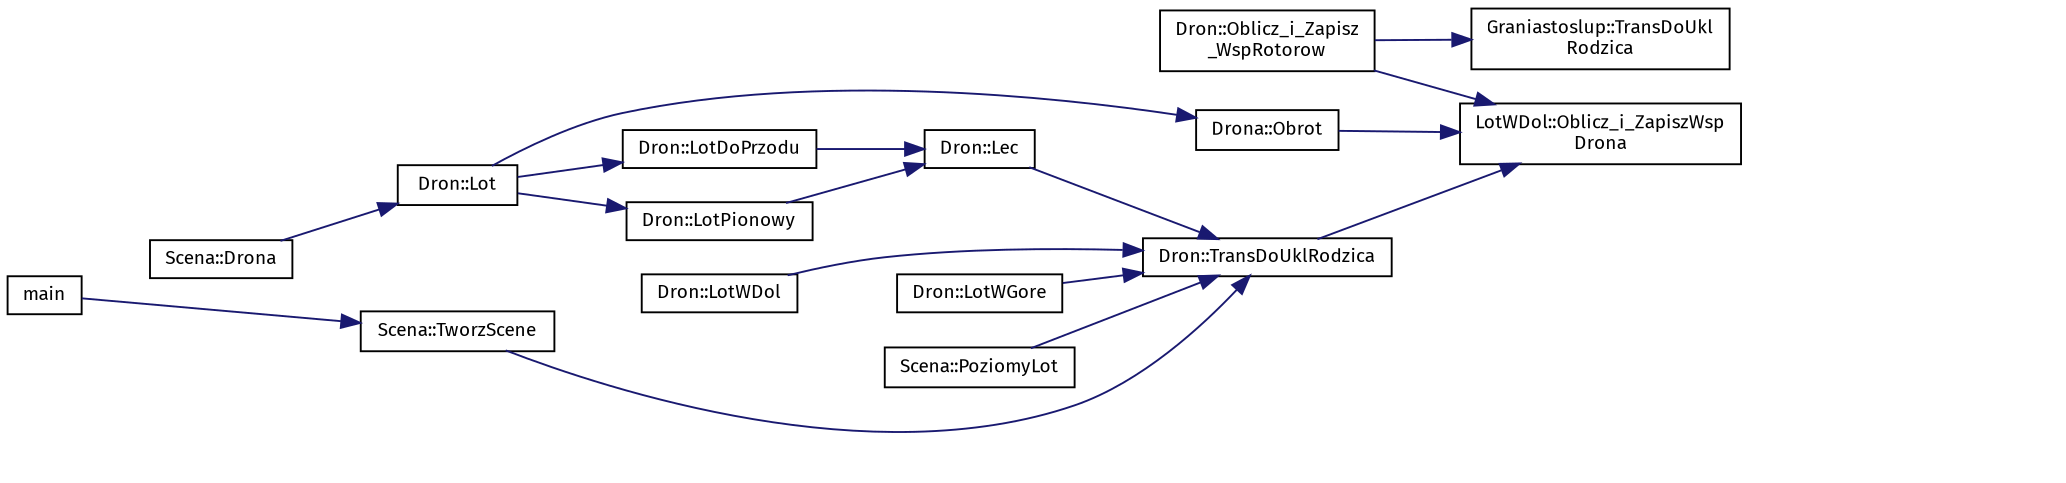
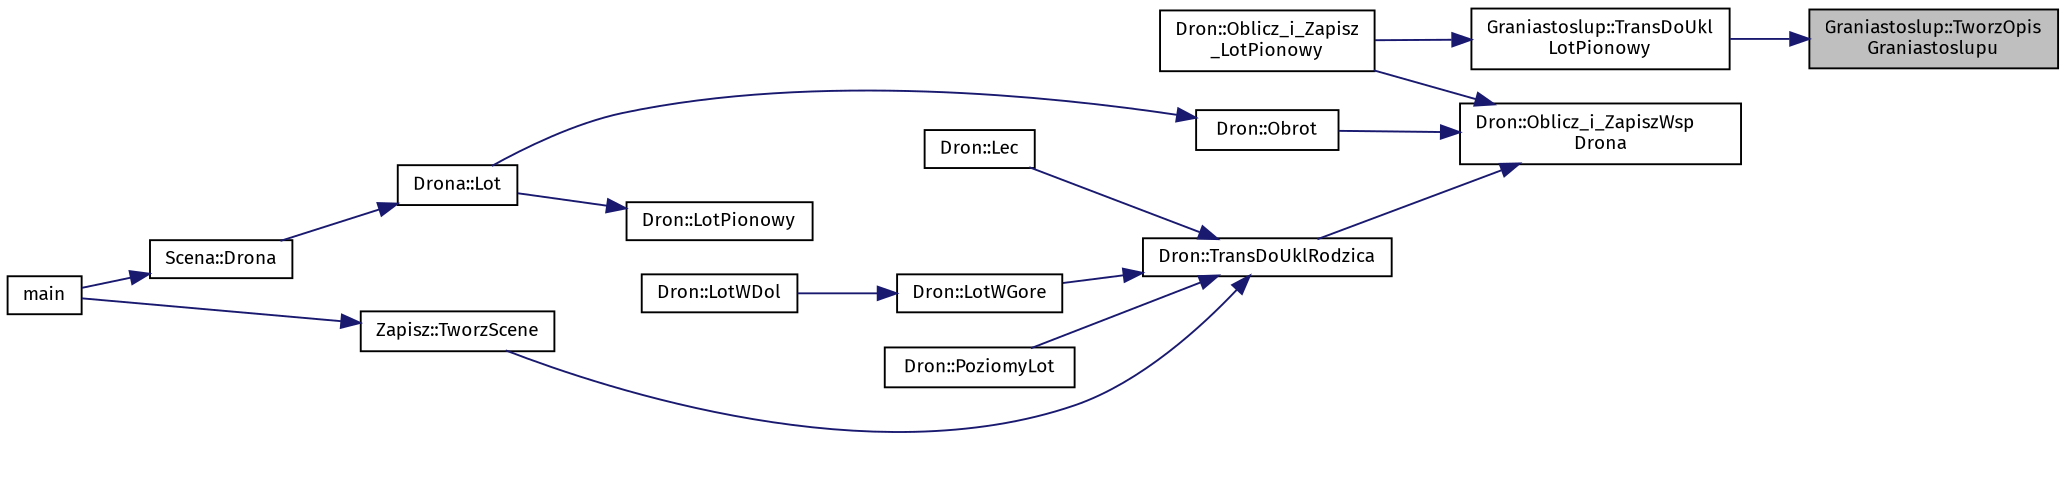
node "Graniastoslup::TransDoUkl Rodzica": label "Graniastoslup::TransDoUkl Rodzica" -> "Graniastoslup::TransDoUkl LotPionowy"
node "Graniastoslup::TworzOpis Graniastoslupu": added
node "Dron::Oblicz_i_Zapisz _WspRotorow": label "Dron::Oblicz_i_Zapisz _WspRotorow" -> "Dron::Oblicz_i_Zapisz _LotPionowy"
node "Drona::Obrot": label "Drona::Obrot" -> "Dron::Obrot"
node "LotWDol::Oblicz_i_ZapiszWsp Drona": label "LotWDol::Oblicz_i_ZapiszWsp Drona" -> "Dron::Oblicz_i_ZapiszWsp Drona"
node "Dron::LotDoPrzodu": removed
node "Dron::Lot": label "Dron::Lot" -> "Drona::Lot"
edge "Dron::LotPionowy" -> "Dron::Lec": removed
edge "Dron::LotWDol" -> "Dron::TransDoUklRodzica": now "Dron::LotWDol" -> "Dron::LotWGore"
edge "main" -> "Scena::Drona": added
node "Scena::TworzScene": label "Scena::TworzScene" -> "Zapisz::TworzScene"
node "Scena::PoziomyLot": label "Scena::PoziomyLot" -> "Dron::PoziomyLot"
